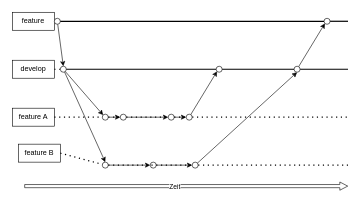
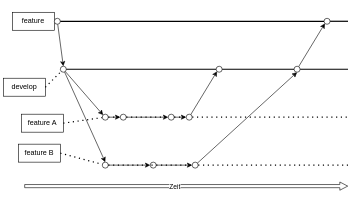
node "develop": moved (33, 69) -> (24, 87)
node "feature A": moved (33, 117) -> (42, 123)
